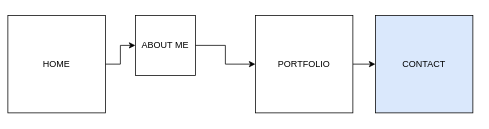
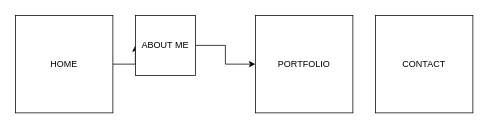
node "HOME": moved (57, 64) -> (64, 64)
edge "PORTFOLIO" -> "CONTACT": removed
node "CONTACT": fillcolor #dae8fc -> #ffffff
